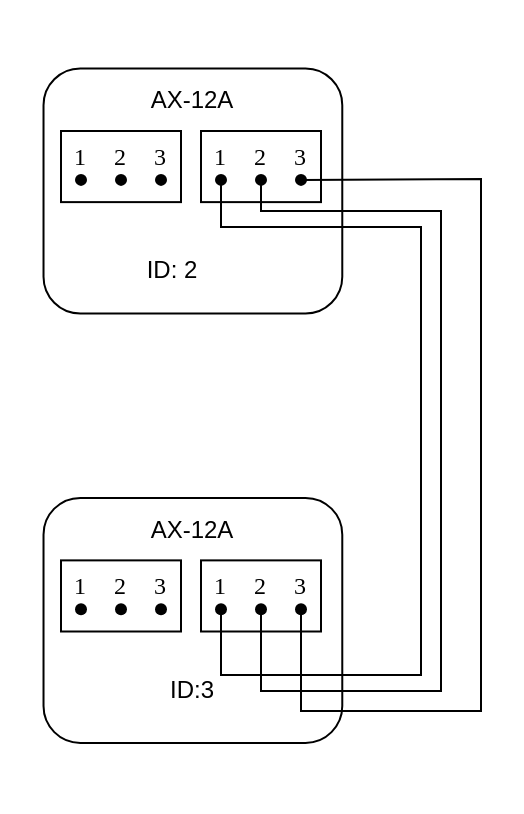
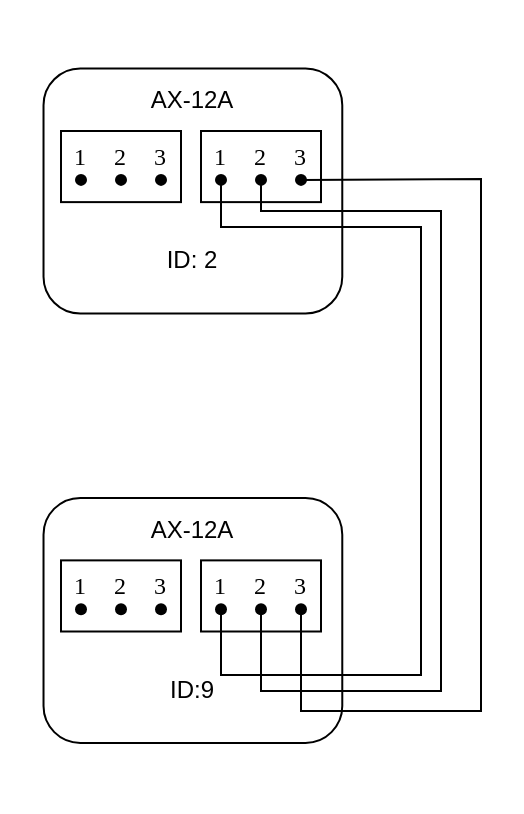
node "ID: 2": moved (173, 271) -> (193, 261)
node "ID:3": label "ID:3" -> "ID:9"
